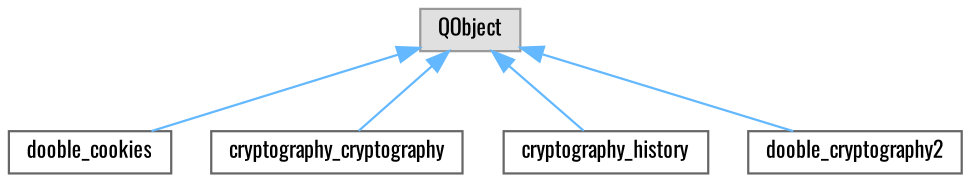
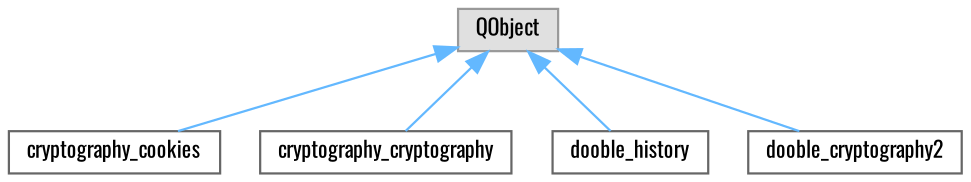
node "dooble_cookies": label "dooble_cookies" -> "cryptography_cookies"
node "cryptography_history": label "cryptography_history" -> "dooble_history"
